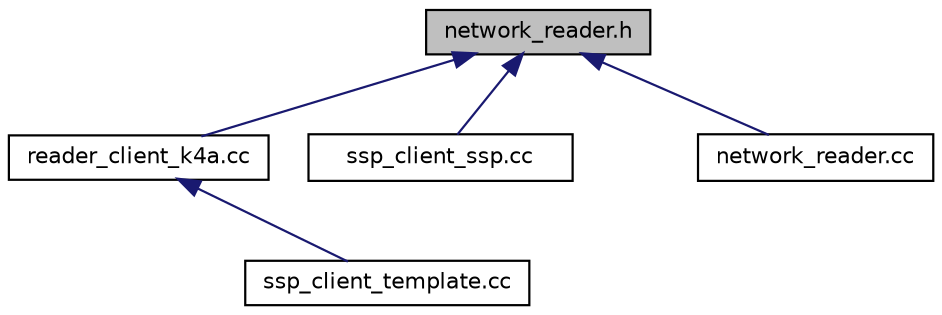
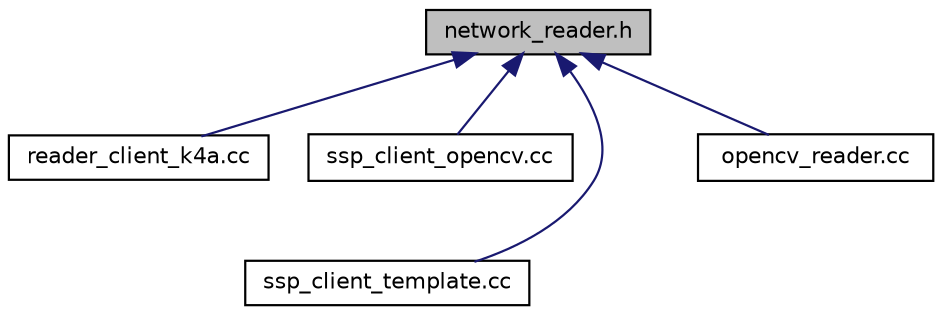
node "ssp_client_ssp.cc": label "ssp_client_ssp.cc" -> "ssp_client_opencv.cc"
node "network_reader.cc": label "network_reader.cc" -> "opencv_reader.cc"
edge "ssp_client_template.cc" -> "reader_client_k4a.cc": now "ssp_client_template.cc" -> "network_reader.h"
